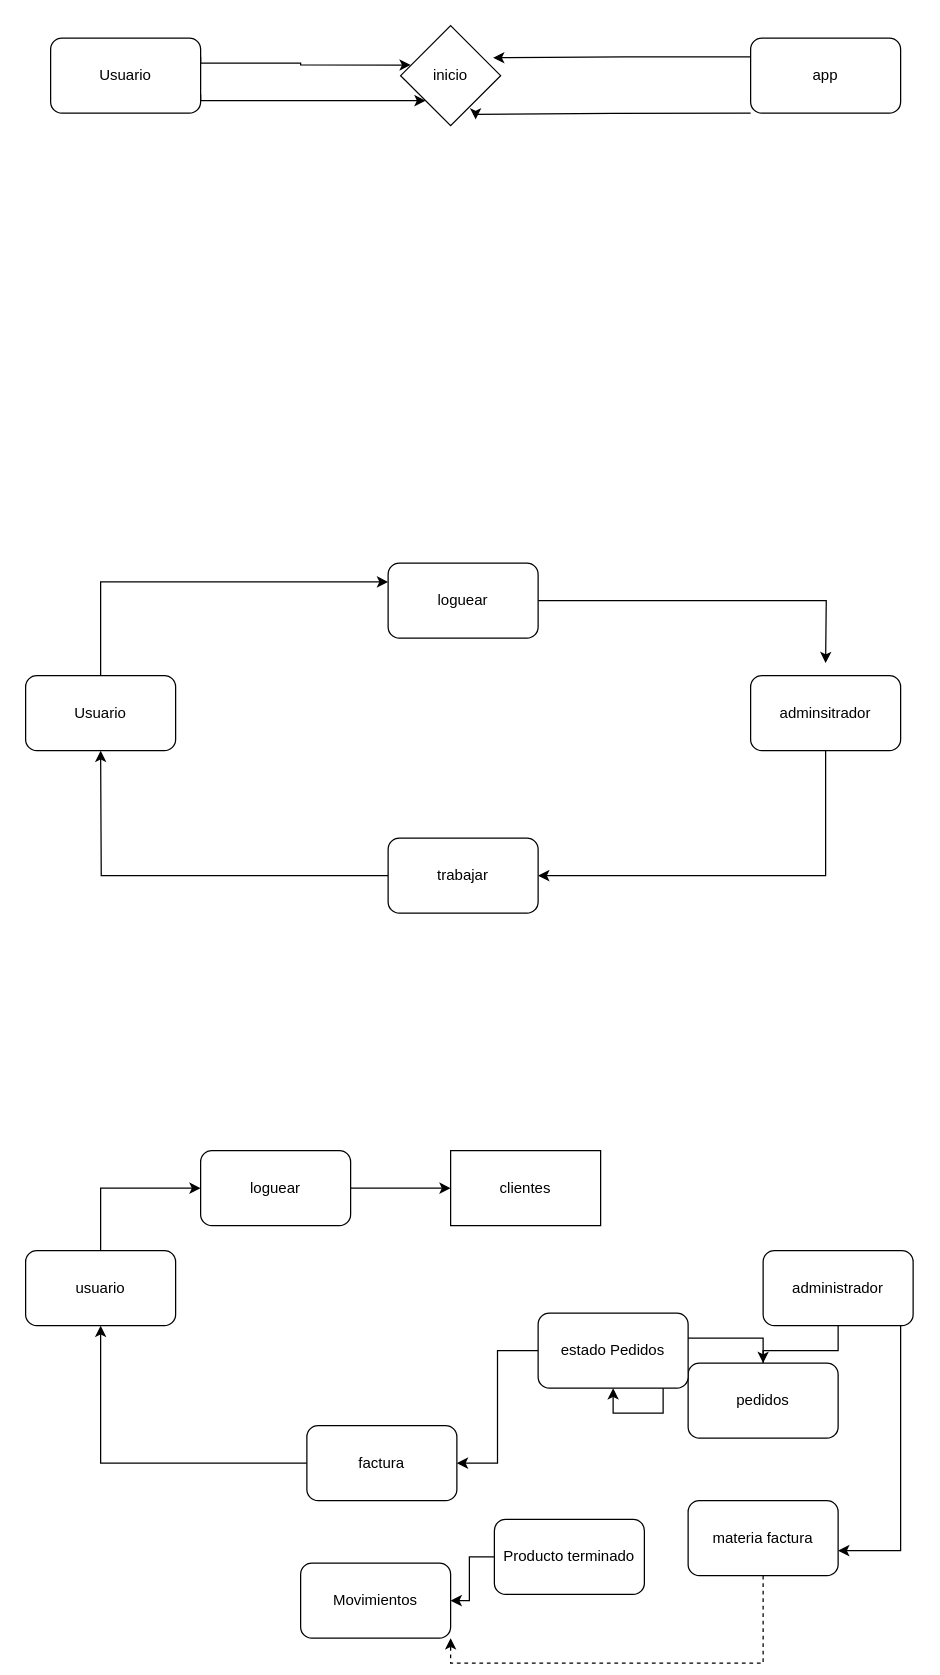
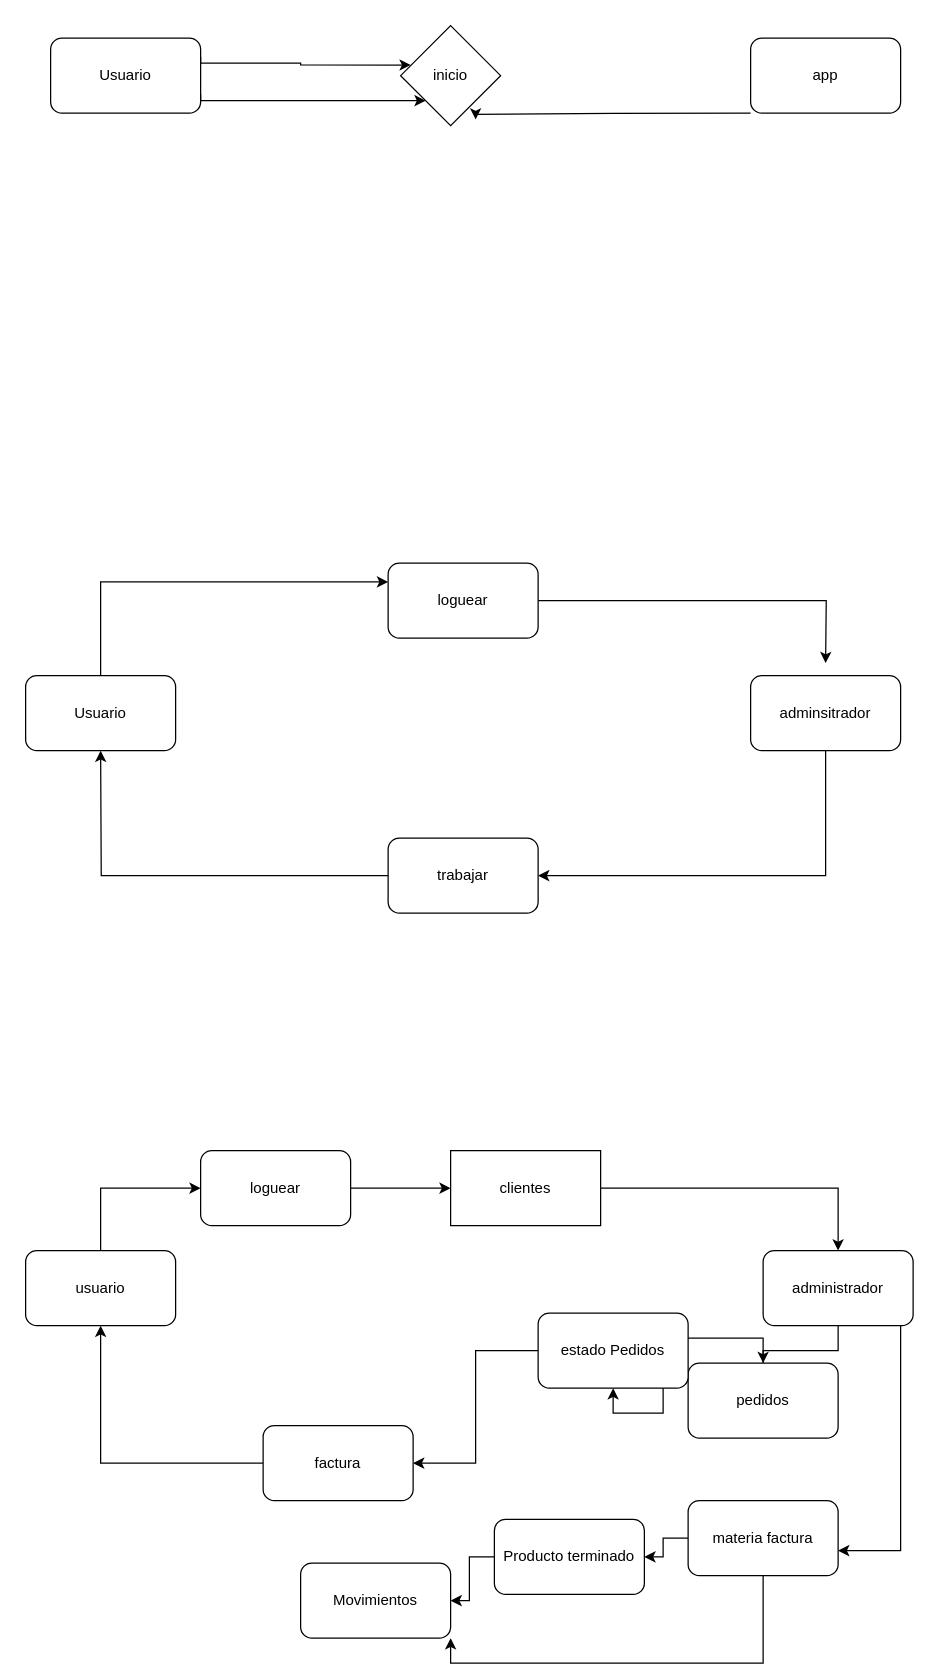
edge "app" -> "inicio": removed
edge "clientes" -> "administrador": added
node "factura": moved (382, 1463) -> (338, 1463)
edge "materia factura" -> "Producto terminado": added
edge "materia factura" -> "Movimientos": style dashed -> solid
